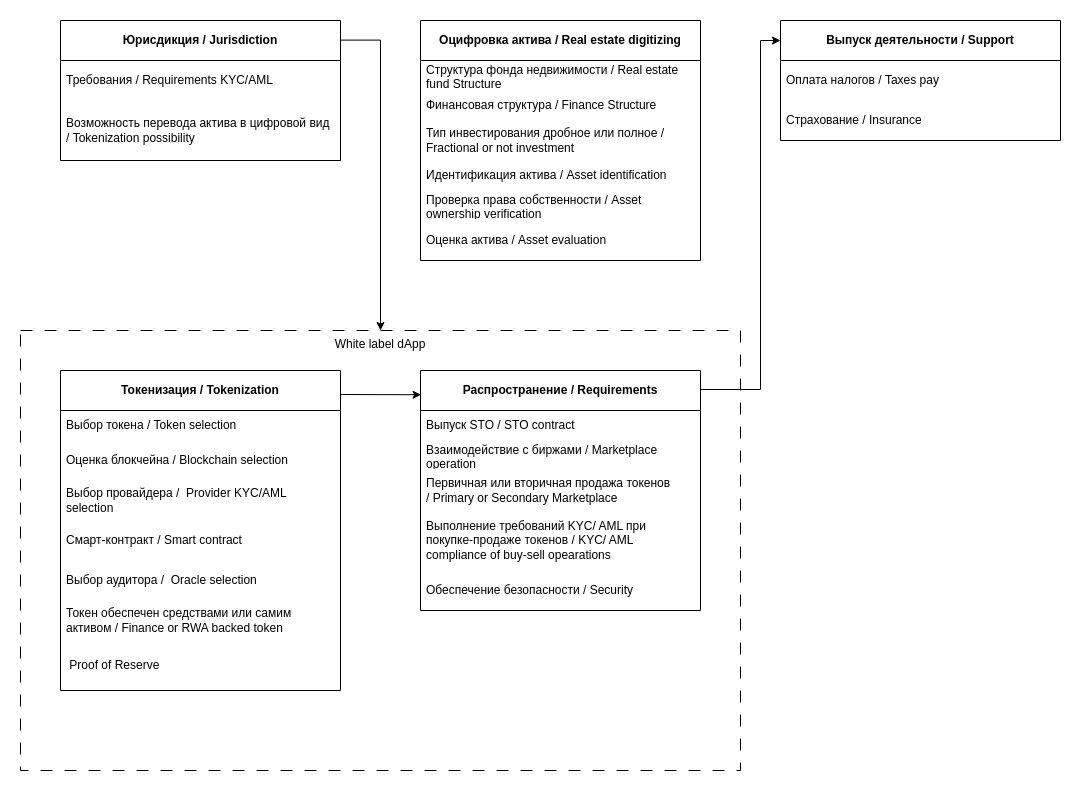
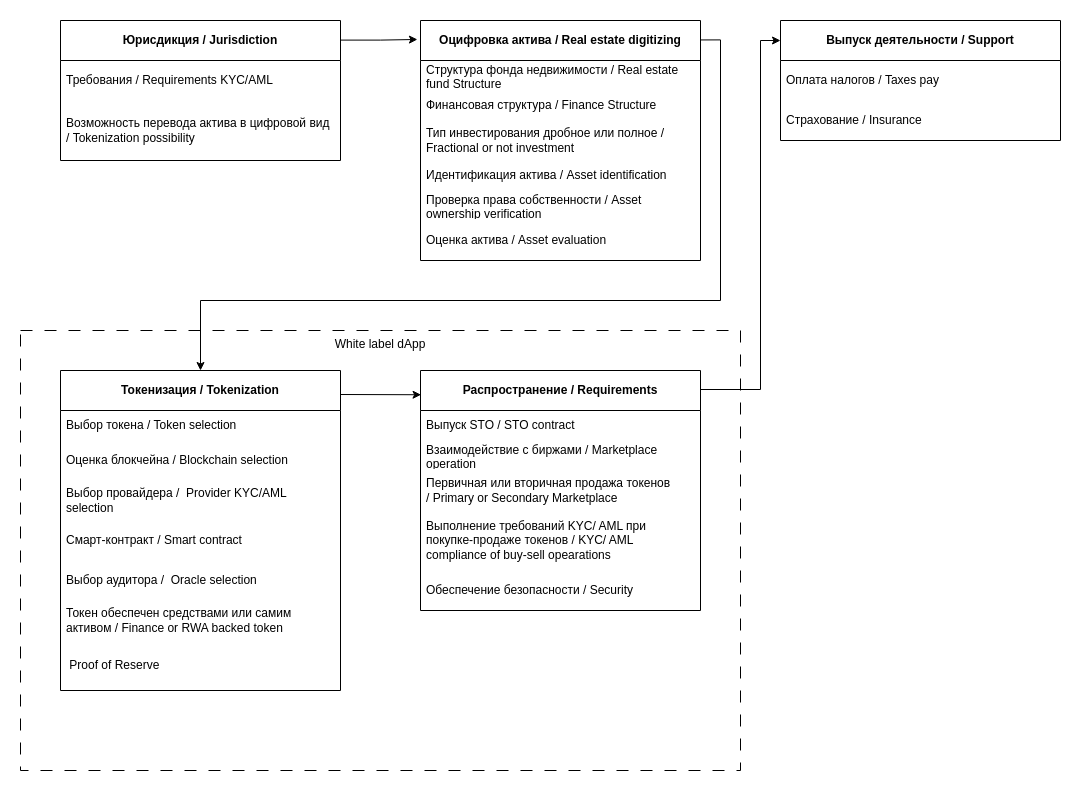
edge "Юрисдикция / Jurisdiction" -> "White label dApp": now "Юрисдикция / Jurisdiction" -> "Оцифровка актива / Real estate digitizing"
edge "Оцифровка актива / Real estate digitizing" -> "Токенизация / Tokenization": added
